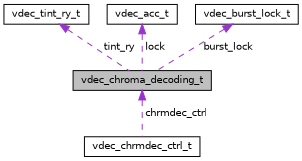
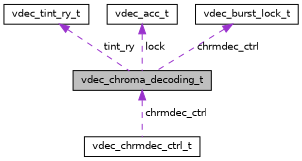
edge "vdec_chroma_decoding_t" -> "vdec_burst_lock_t": label " burst_lock" -> " chrmdec_ctrl"
